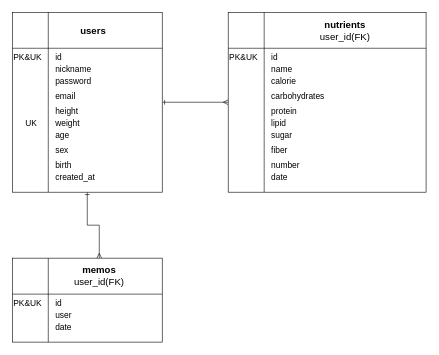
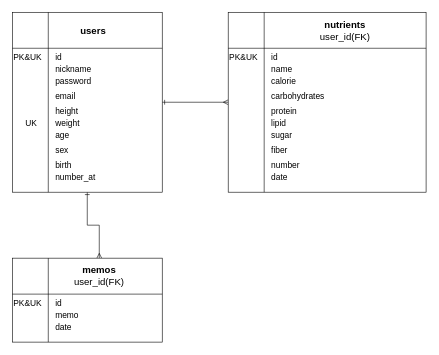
node "created_at": label "created_at" -> "number_at"
node "user": label "user" -> "memo"
